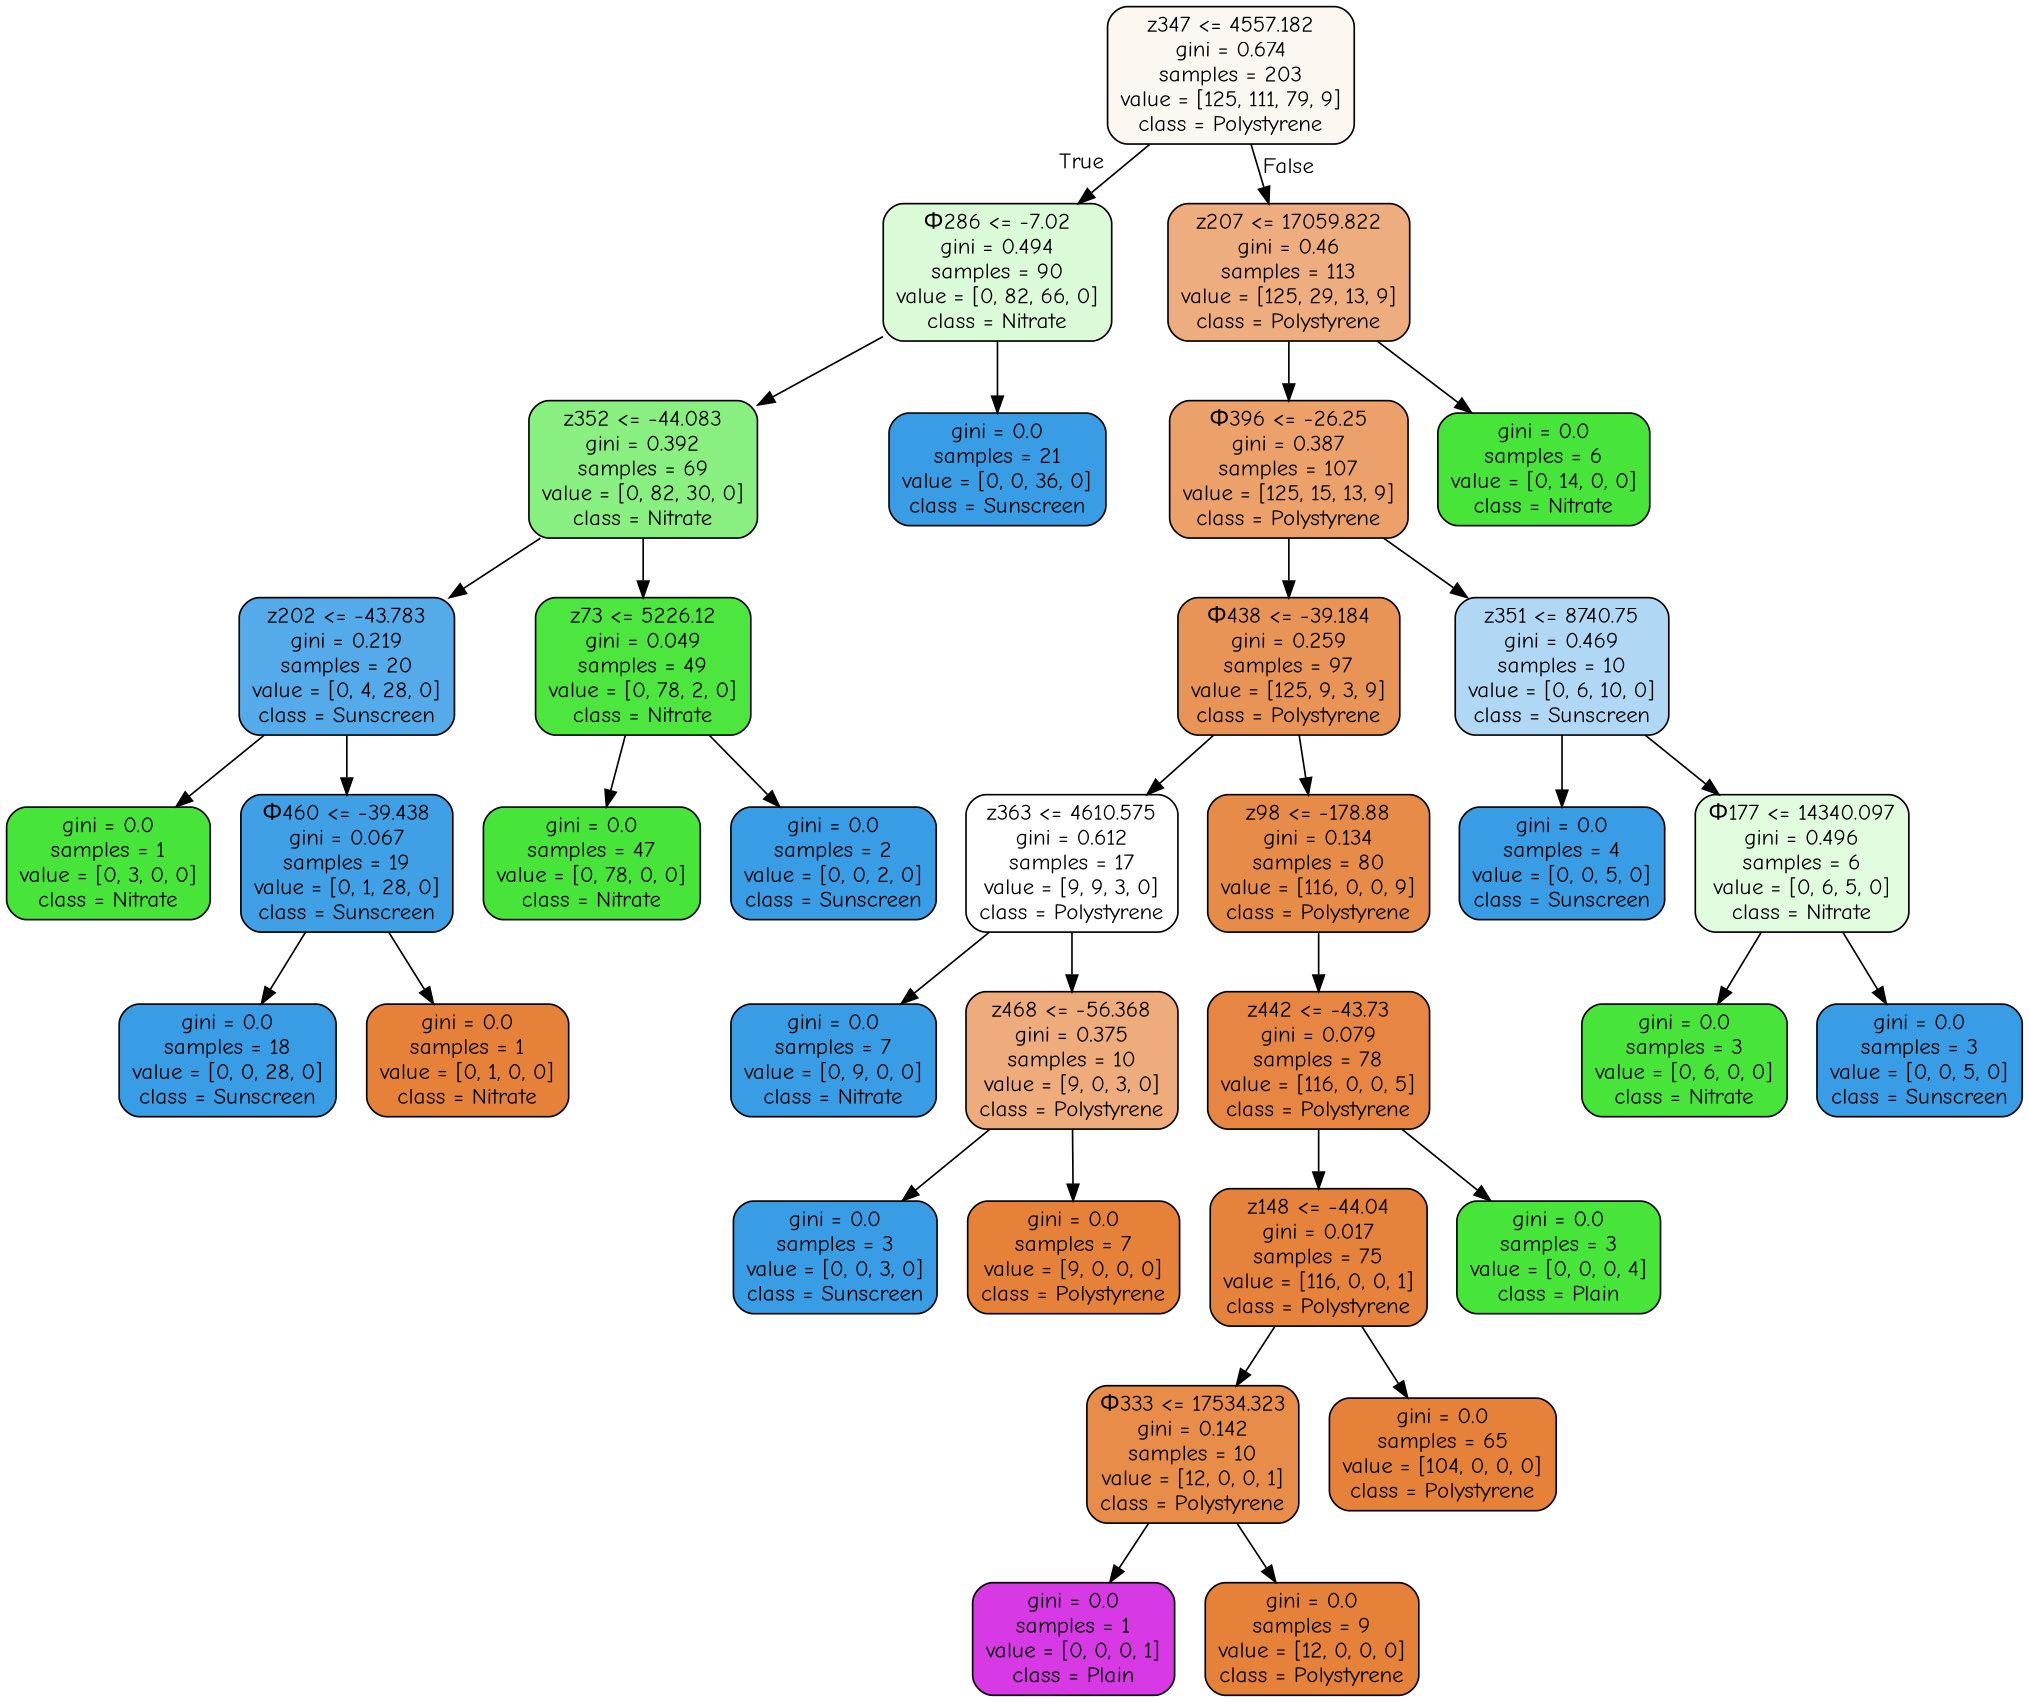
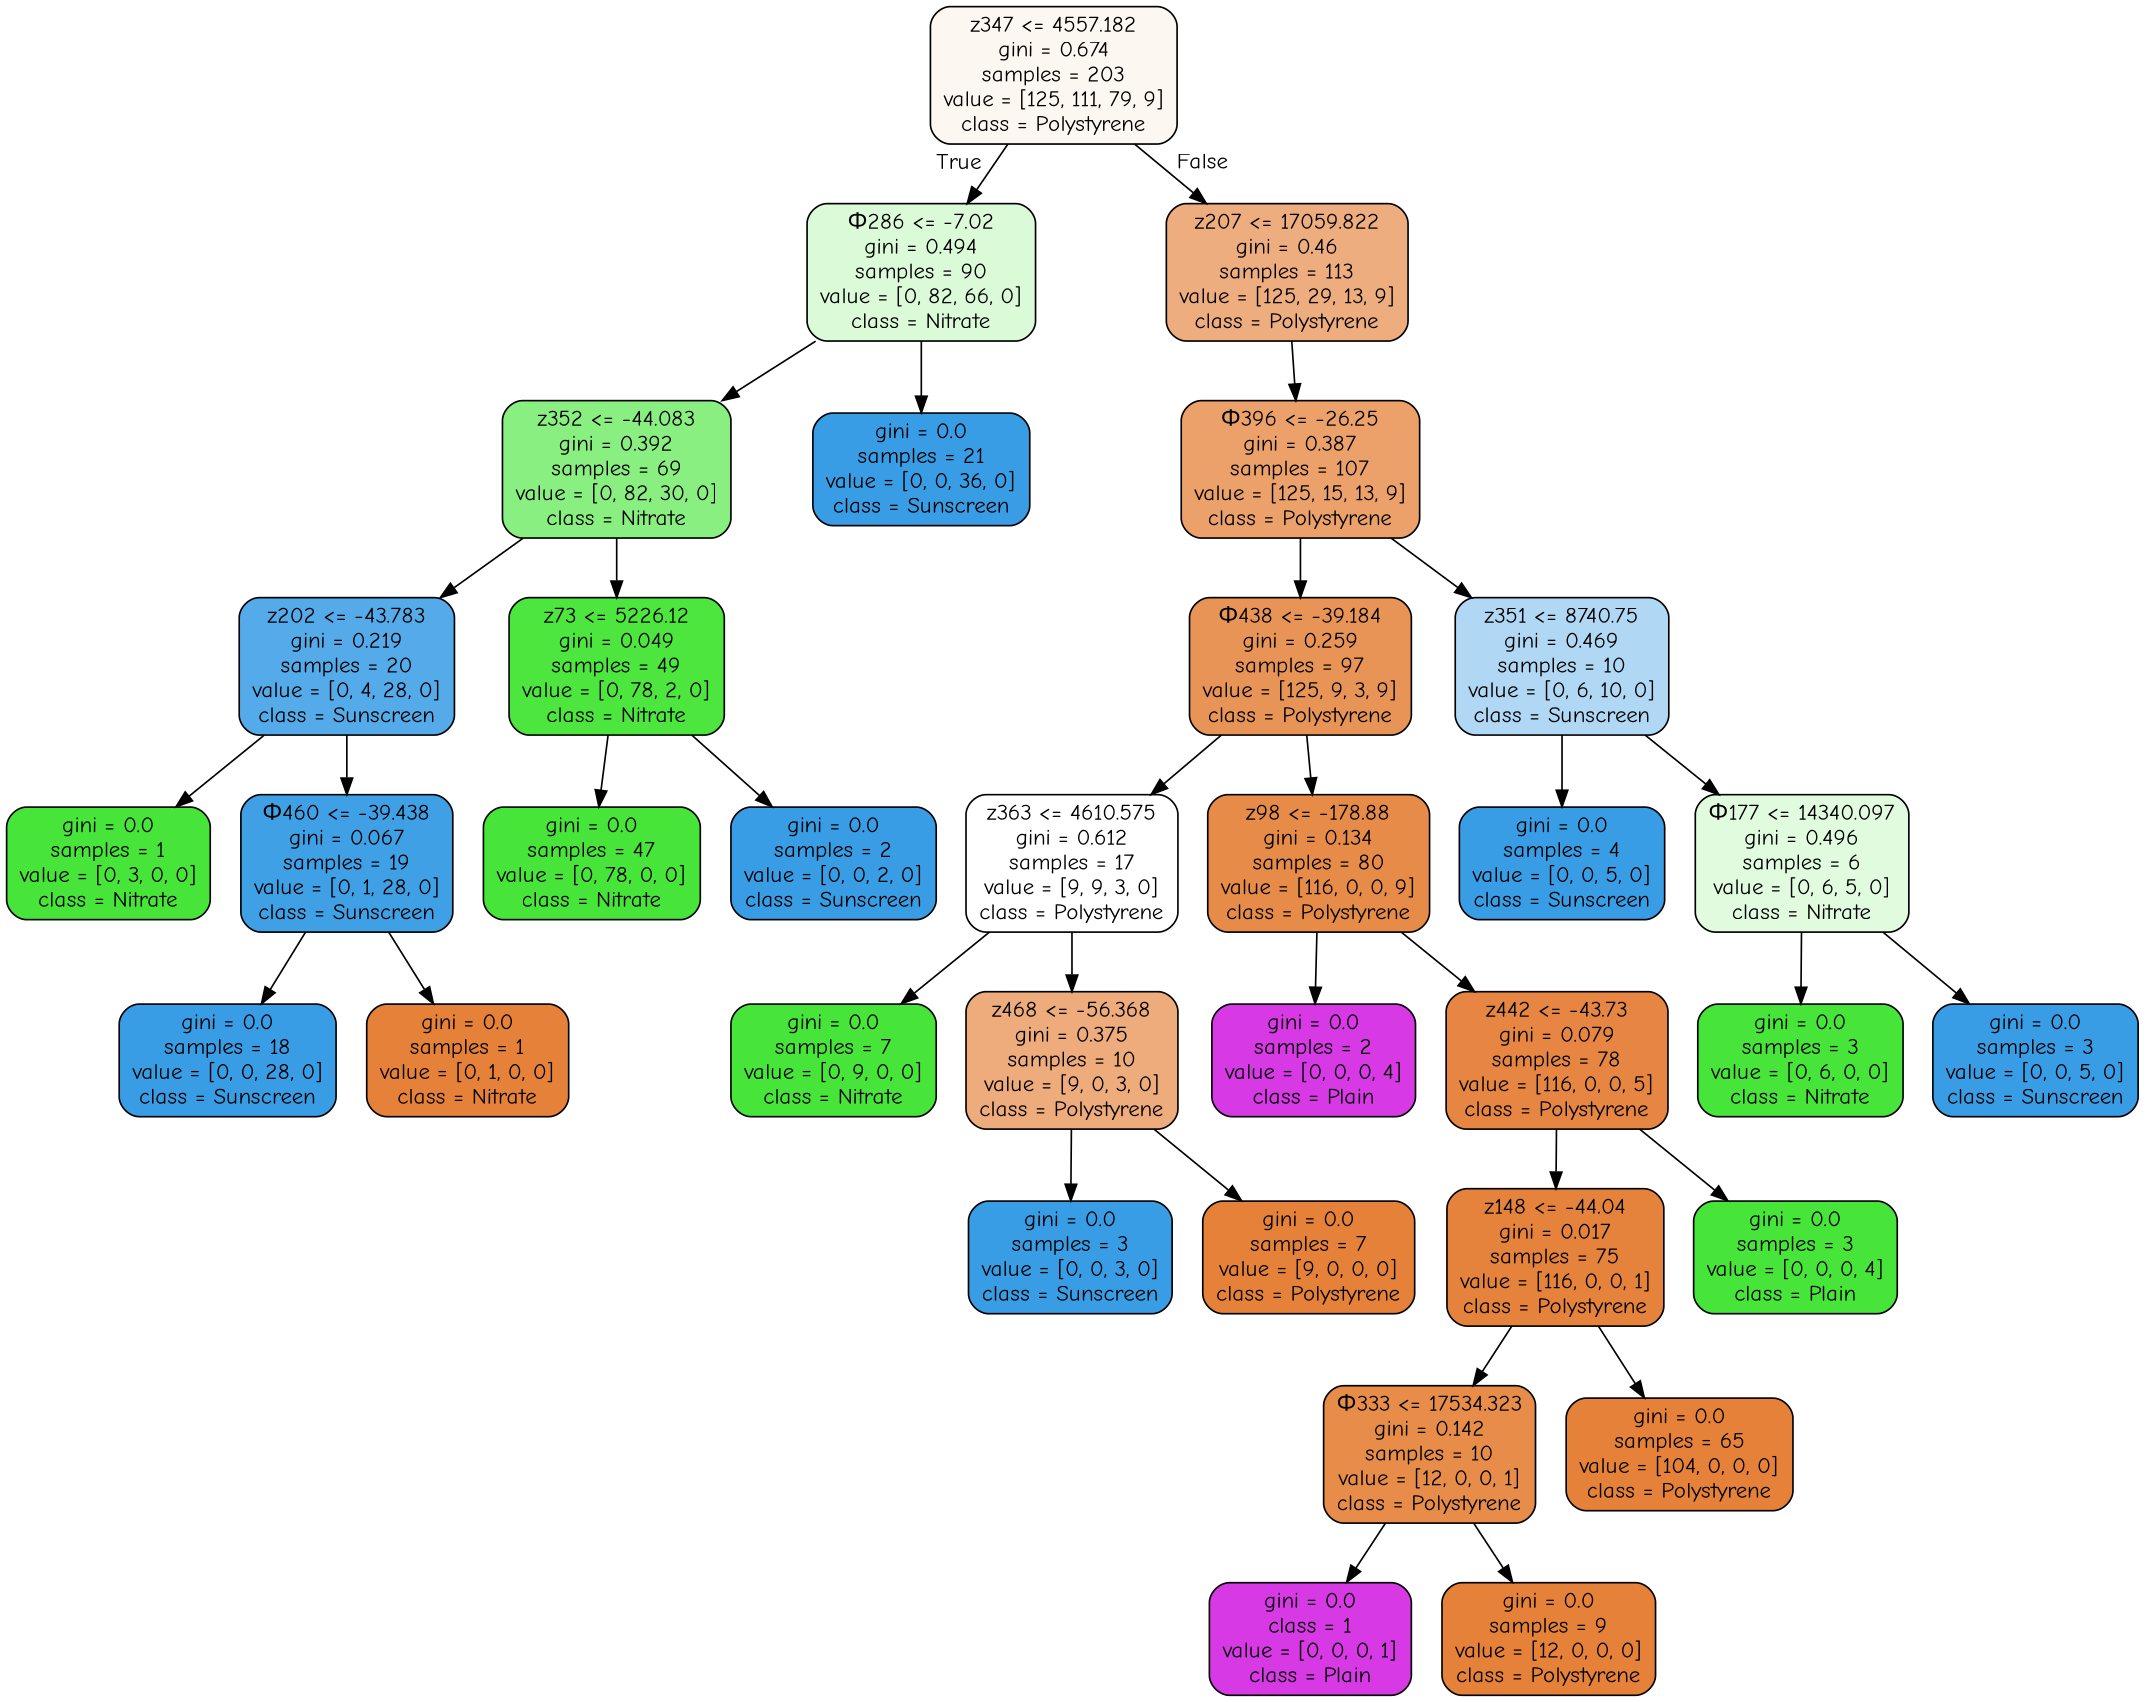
node "gini = 0.0 samples = 6 value = [0, 14, 0, 0] class = Nitrate": removed
node "gini = 0.0 samples = 7 value = [0, 9, 0, 0] class = Nitrate": fillcolor #399de5 -> #47e539
node "gini = 0.0 samples = 2 value = [0, 0, 0, 4] class = Plain": added
node "gini = 0.0 samples = 1 value = [0, 0, 0, 1] class = Plain": label "gini = 0.0 samples = 1 value = [0, 0, 0, 1] class = Plain" -> "gini = 0.0 class = 1 value = [0, 0, 0, 1] class = Plain"
